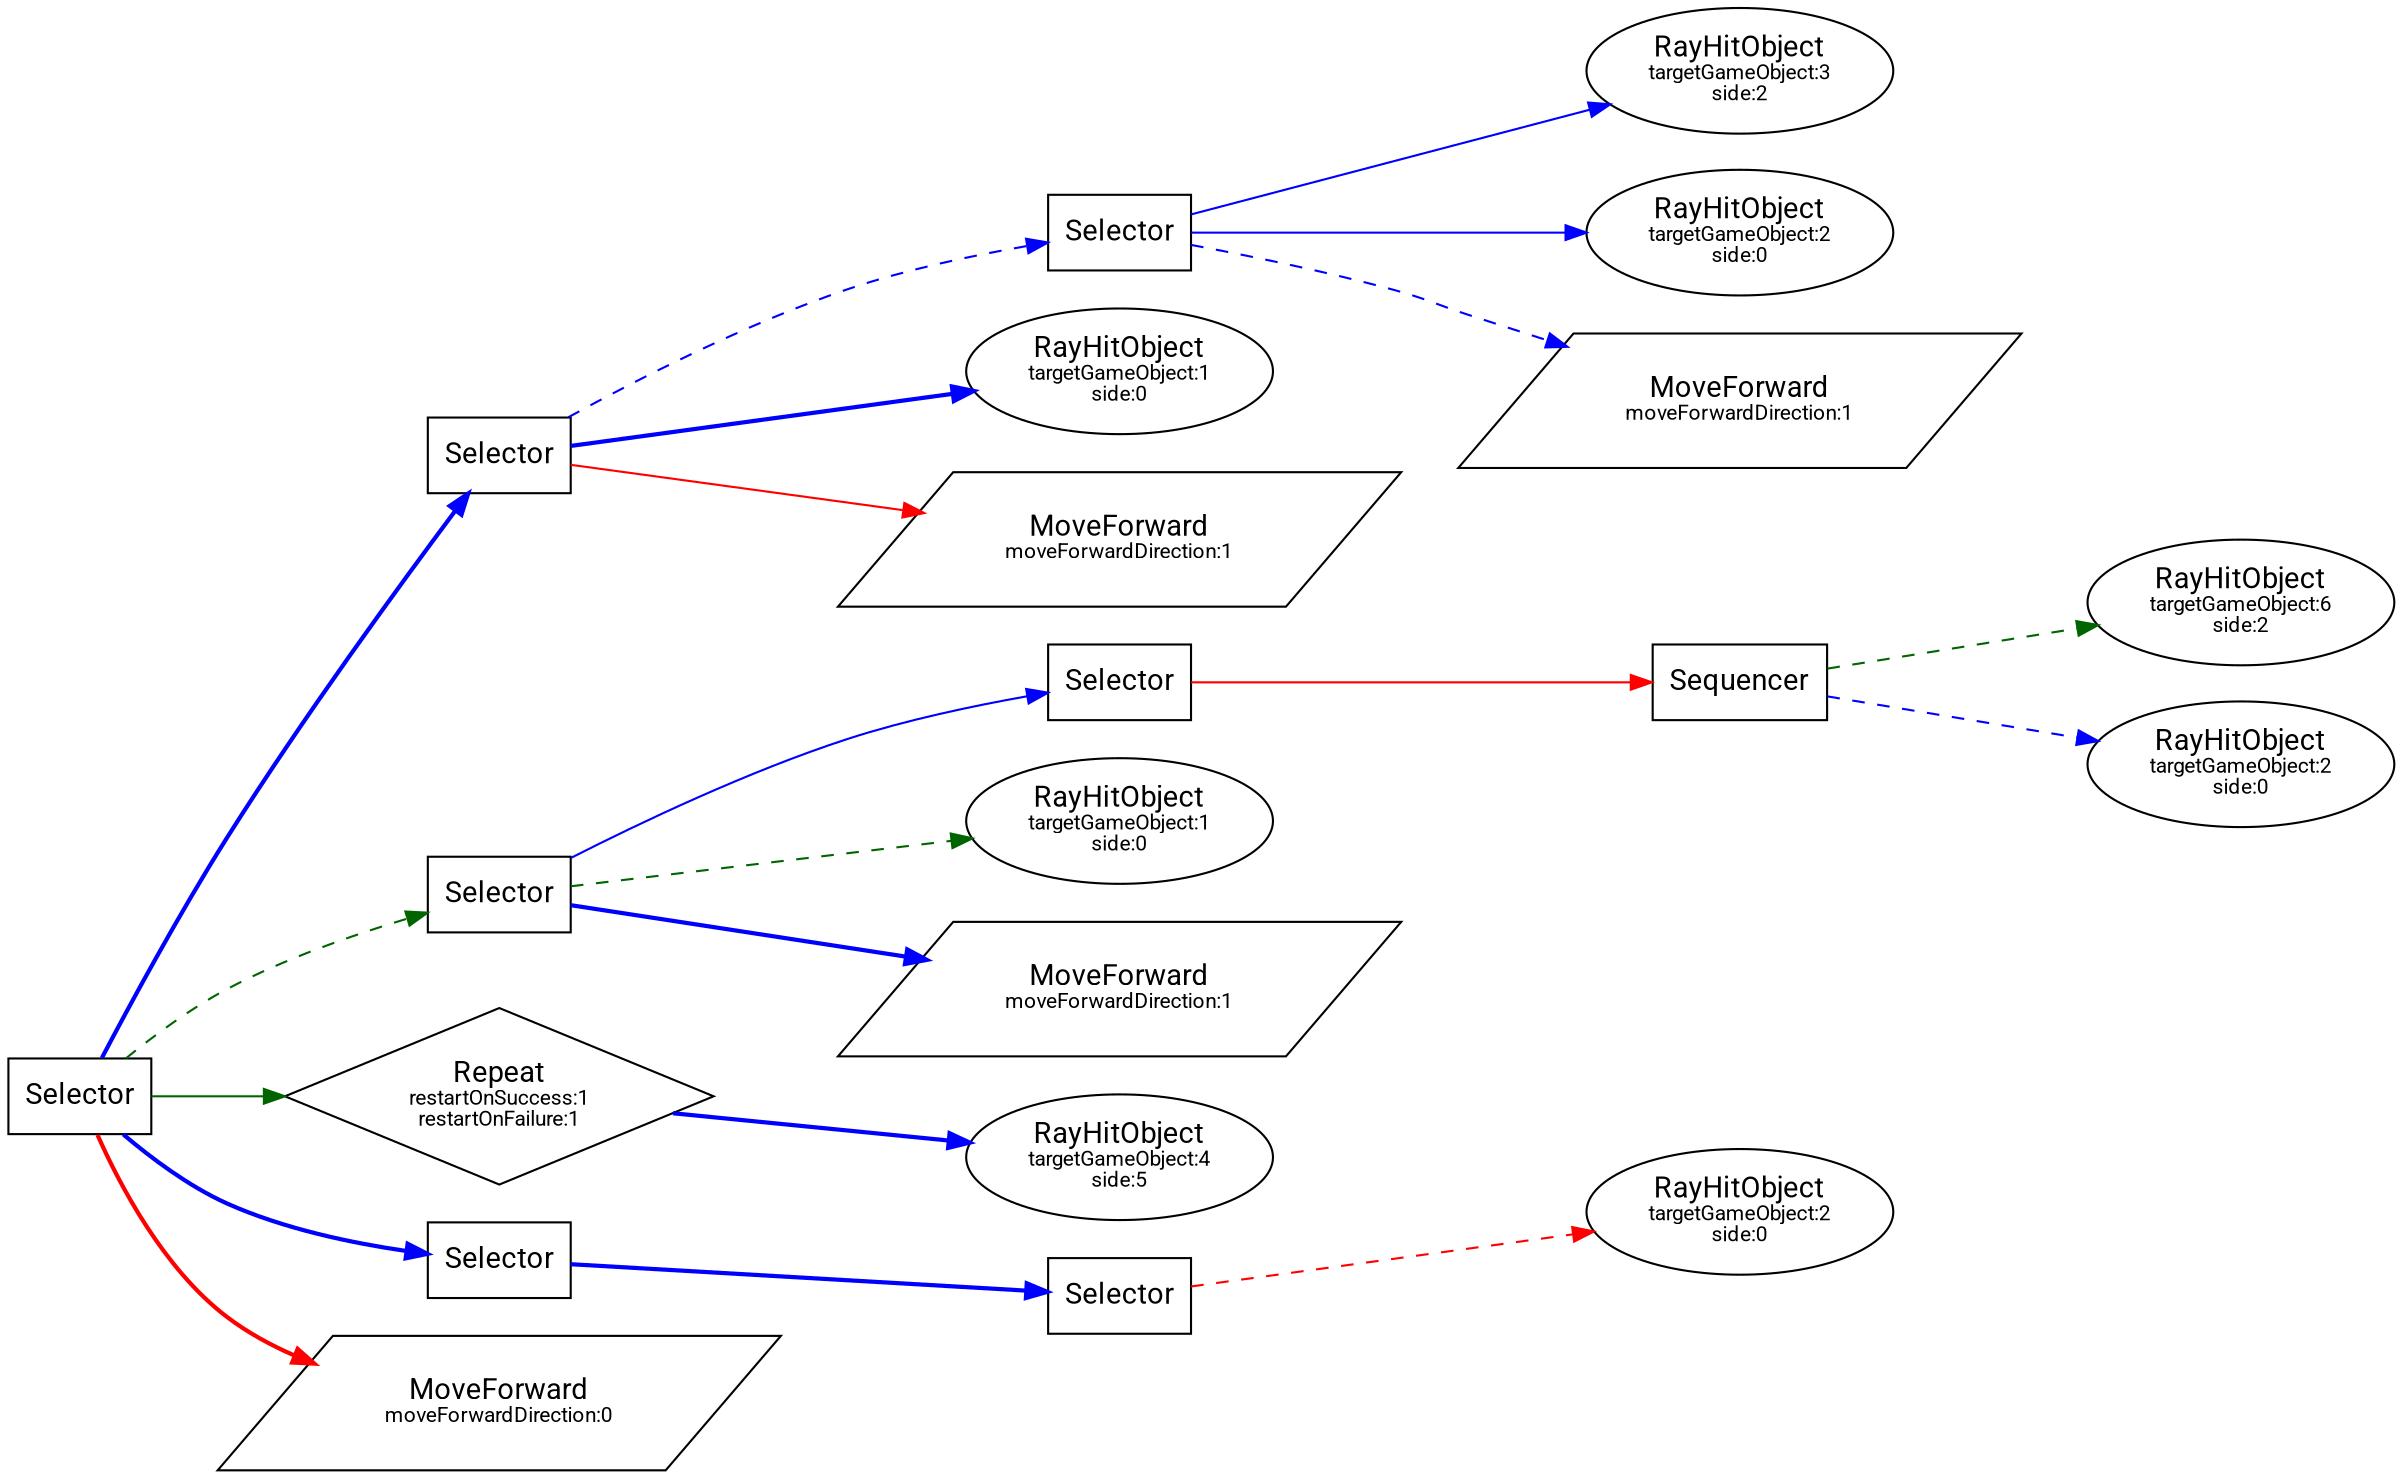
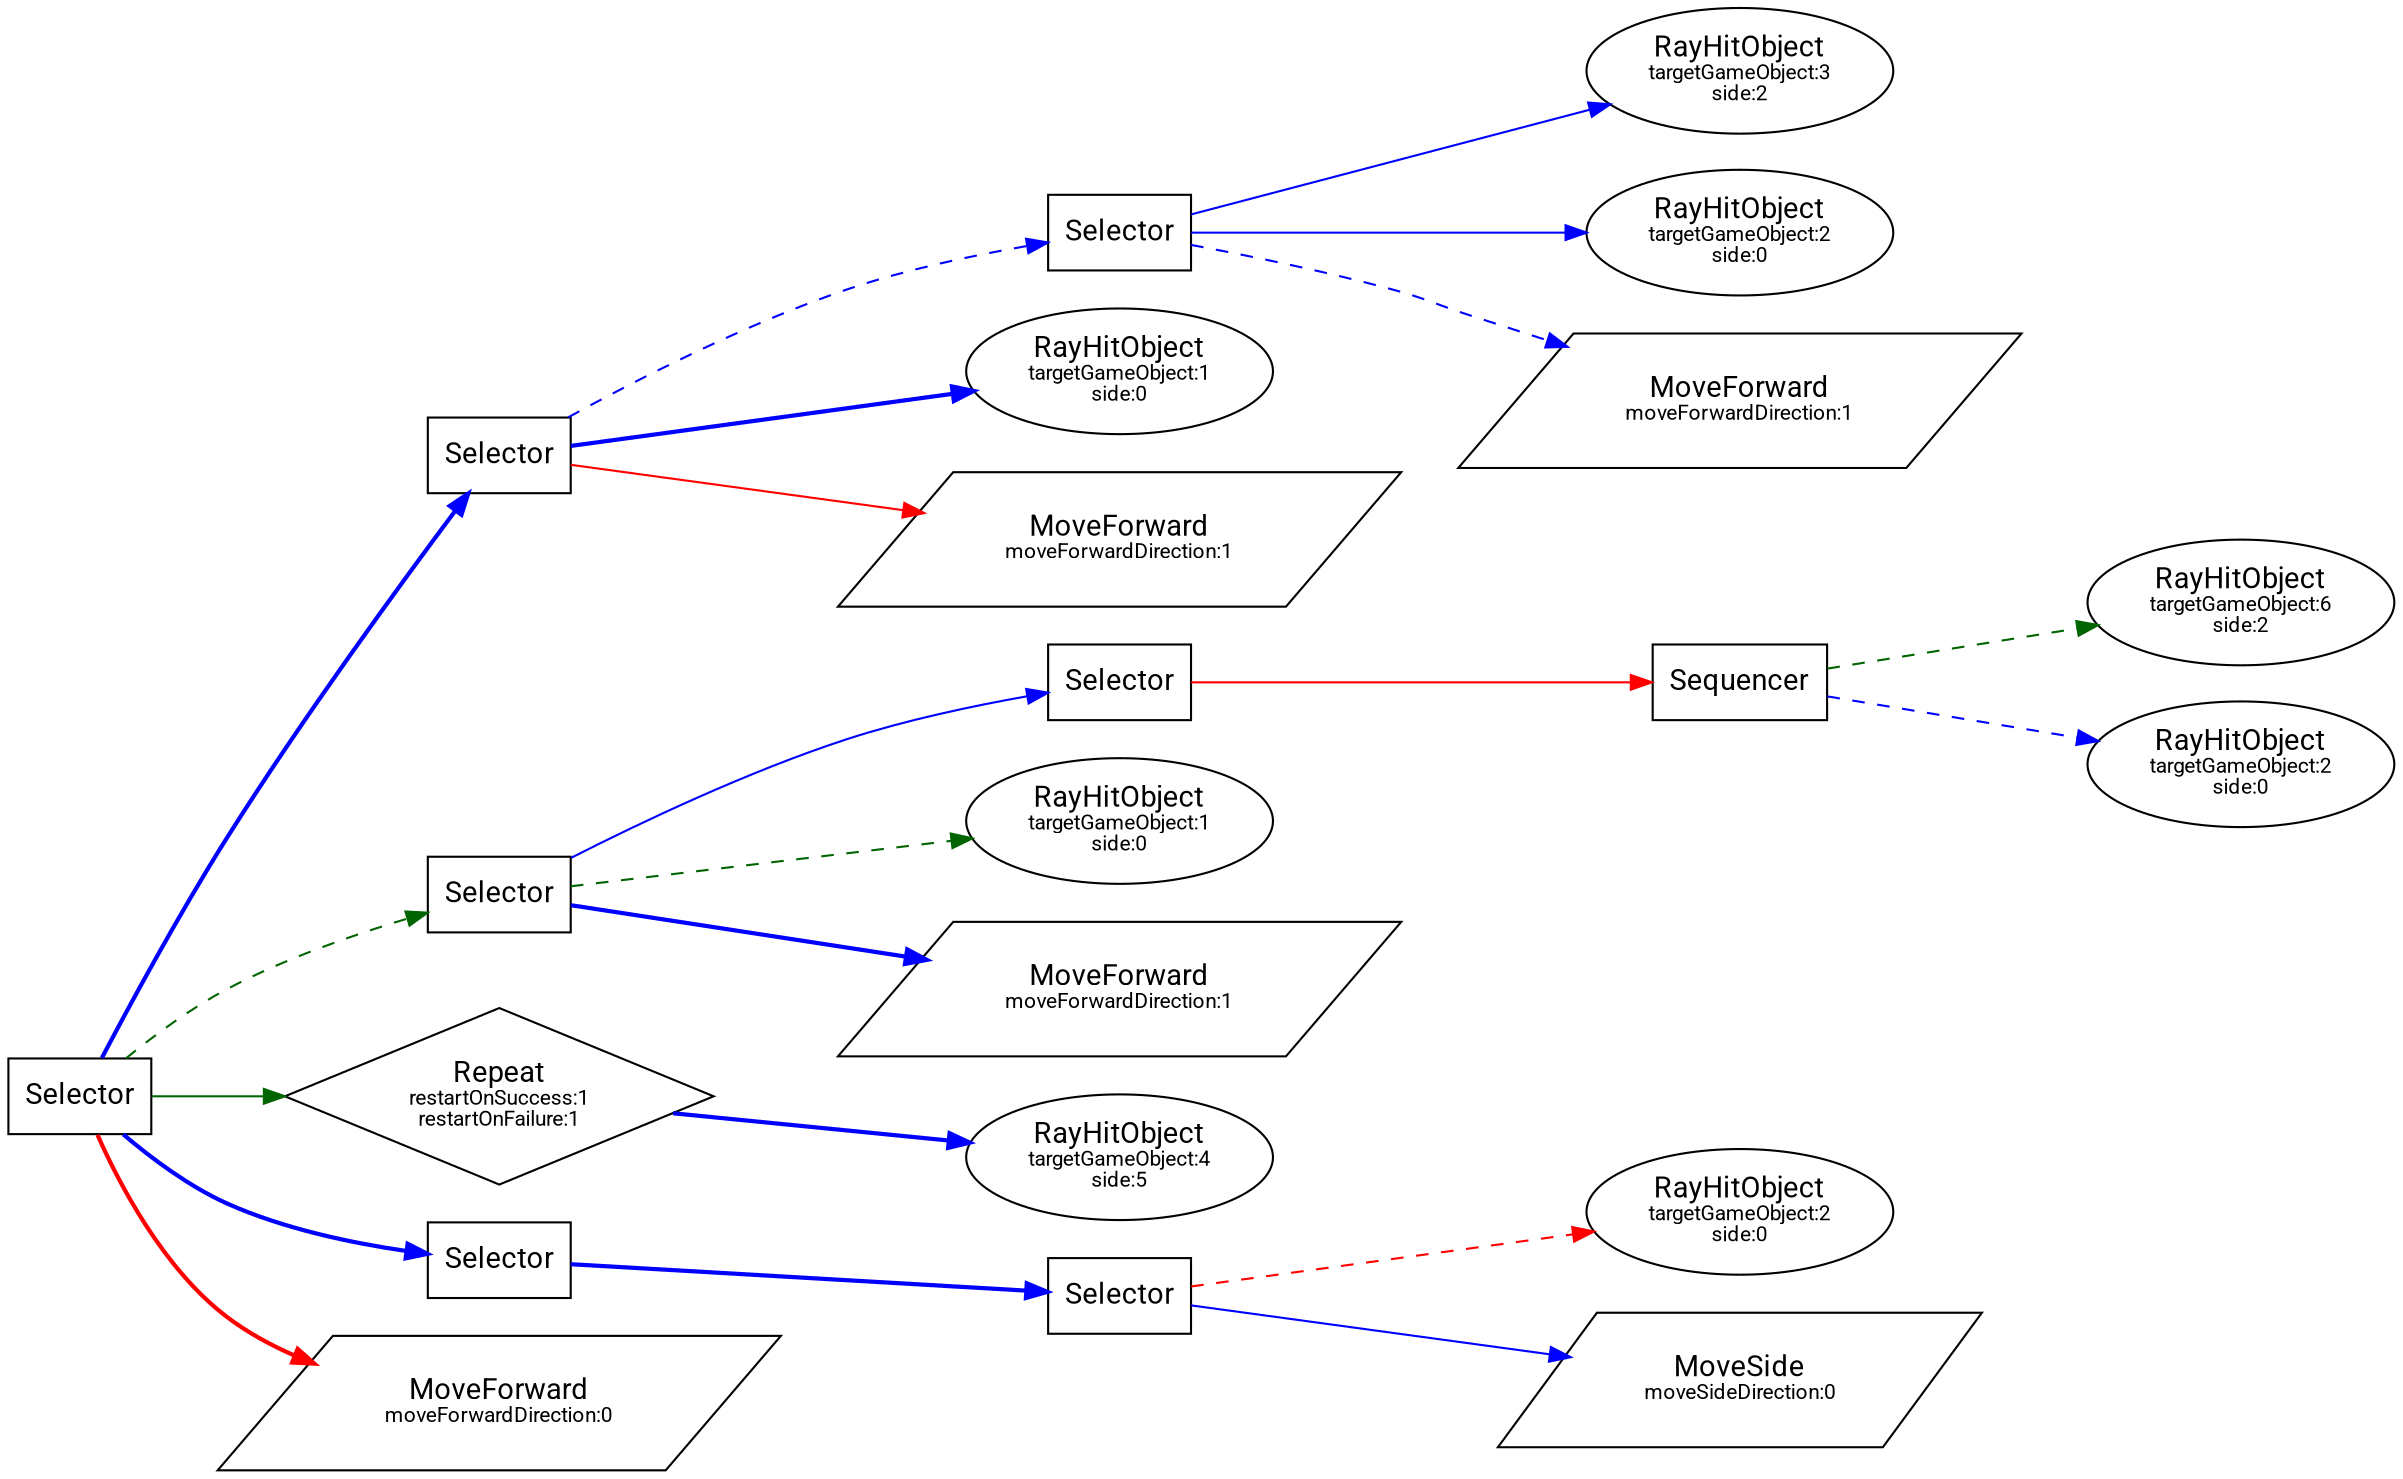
node "MoveSide": added
